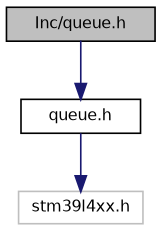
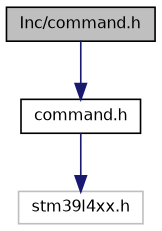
node "Inc/queue.h": label "Inc/queue.h" -> "Inc/command.h"
node "queue.h": label "queue.h" -> "command.h"
